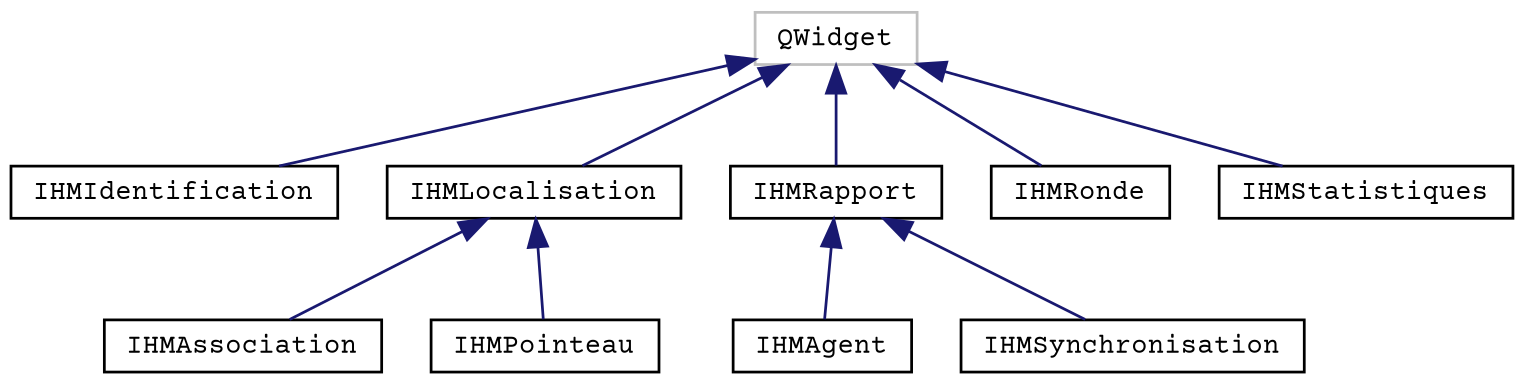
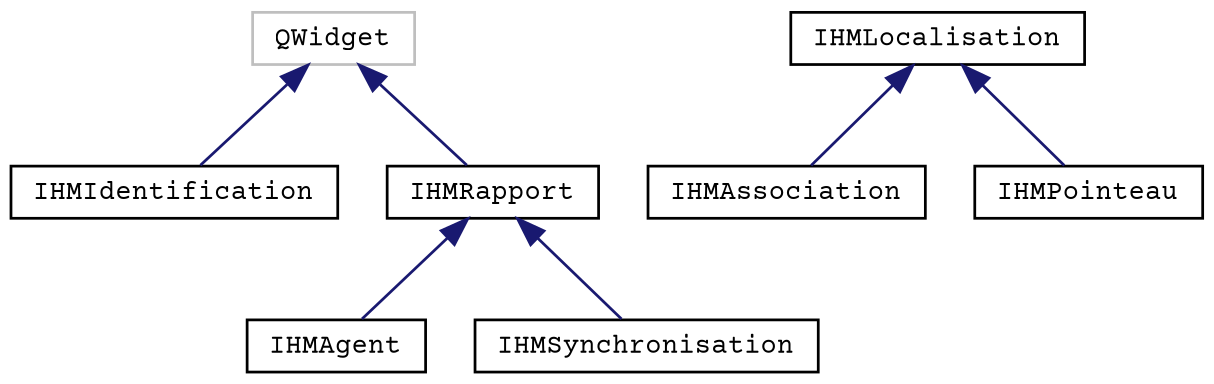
edge "IHMLocalisation" -> "QWidget": removed
node "IHMRonde": removed
node "IHMStatistiques": removed
